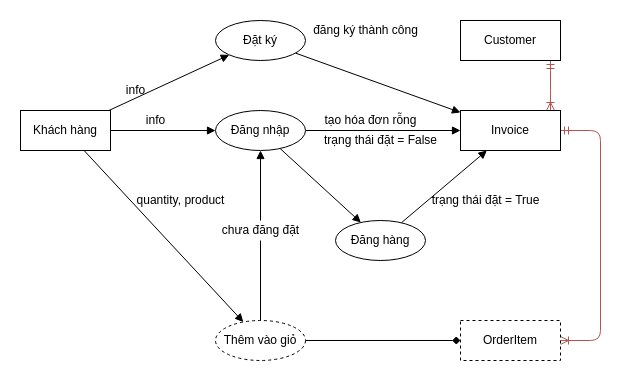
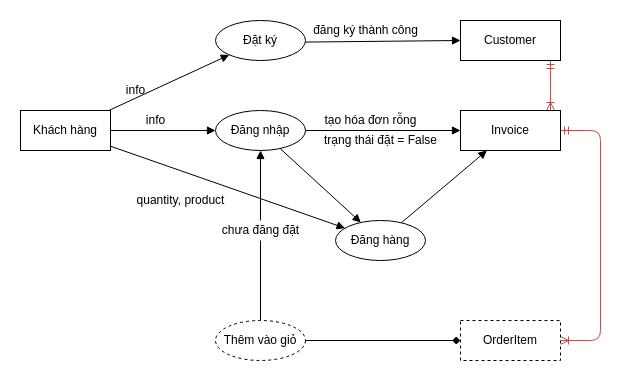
edge "Đặt ký" -> "Invoice": now "Đặt ký" -> "Customer"
node "trạng thái đặt = True": removed
edge "Khách hàng" -> "Thêm vào giỏ": now "Khách hàng" -> "Đăng hàng"
